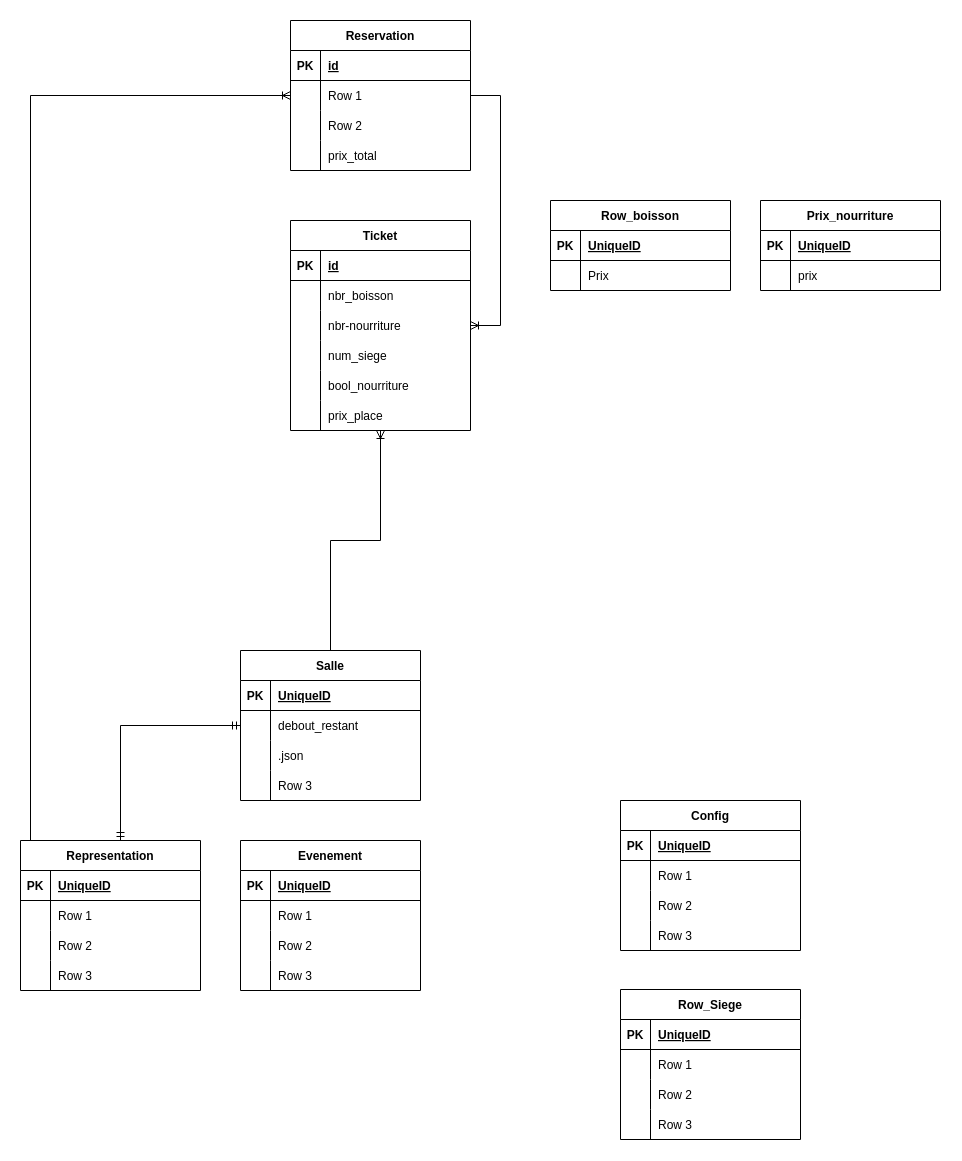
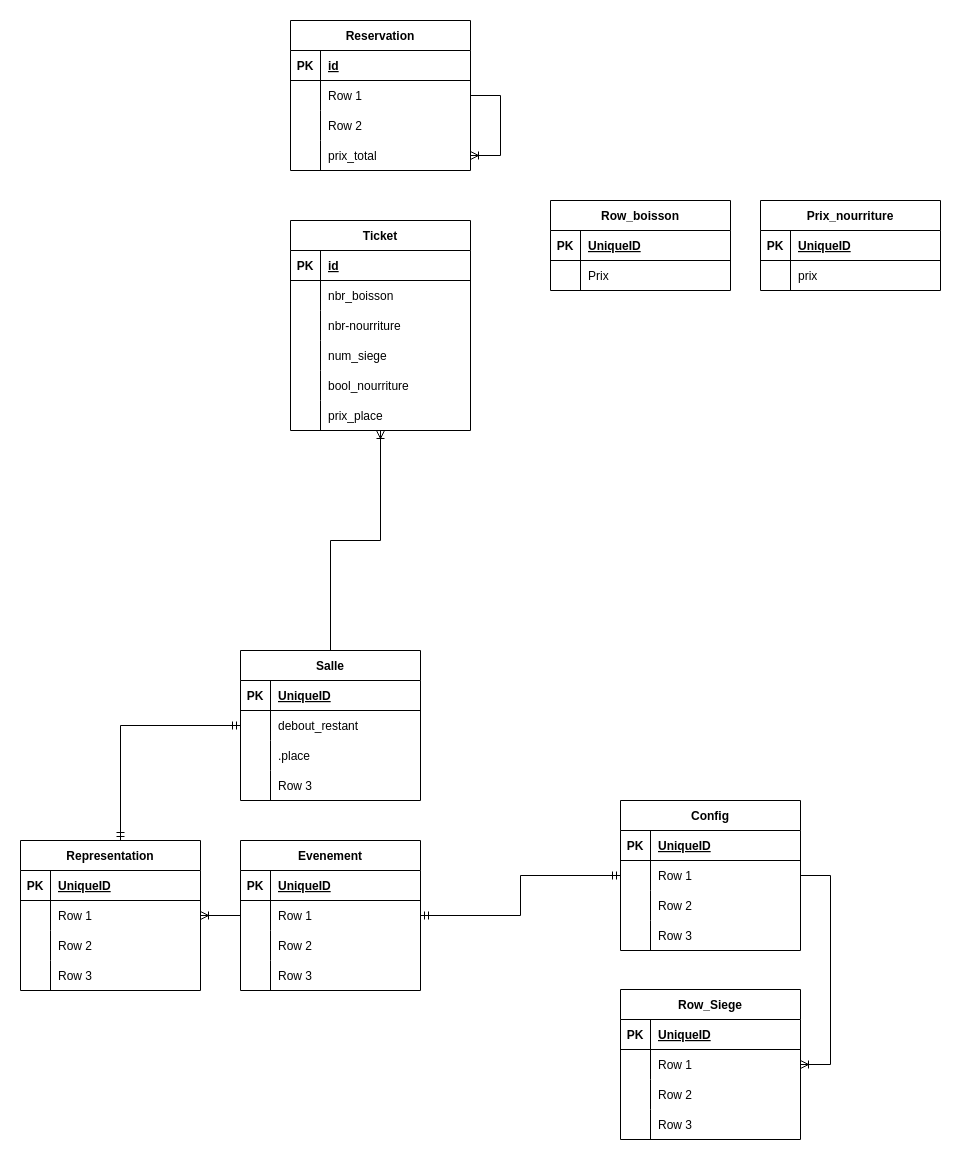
edge "Reservation" -> "Ticket": now "Reservation" -> "prix_total"
edge "Representation" -> "Reservation": removed
node ".json": label ".json" -> ".place"
edge "Config" -- "Evenement": added
edge "Evenement" -> "Representation": added
edge "Config" -> "Row_Siege": added
